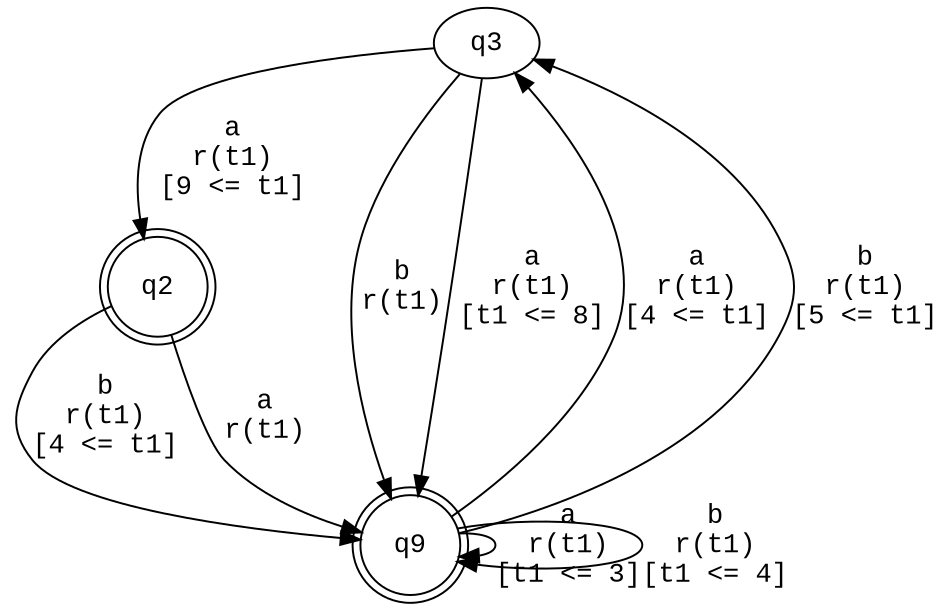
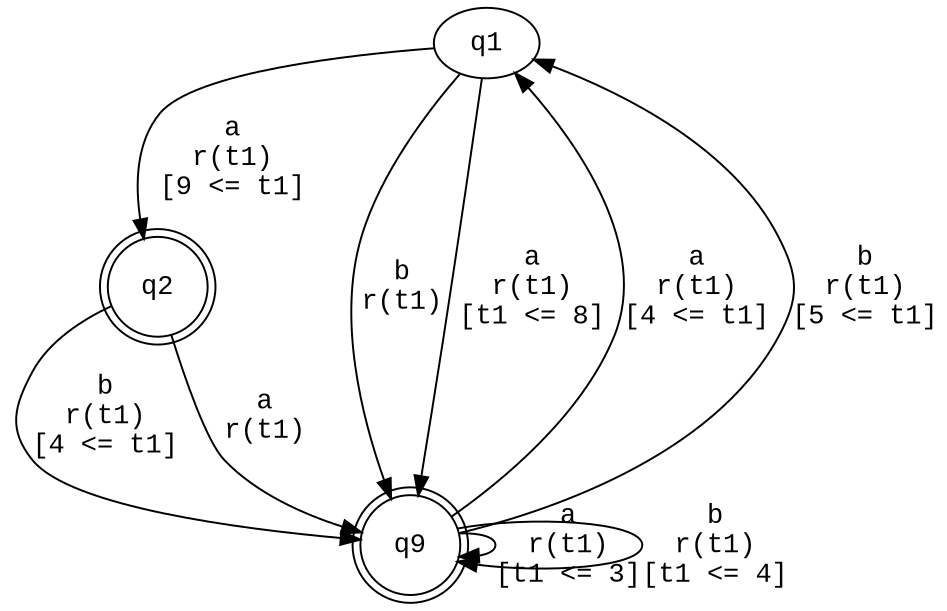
node "q3": label "q3" -> "q1"
